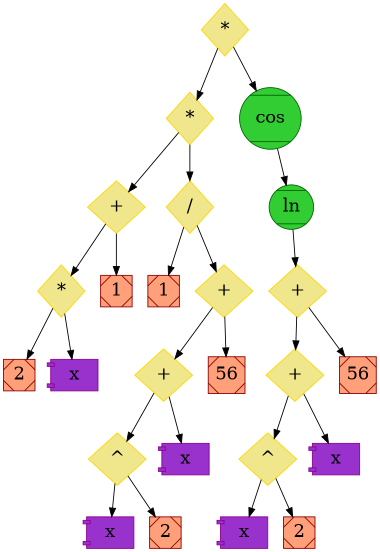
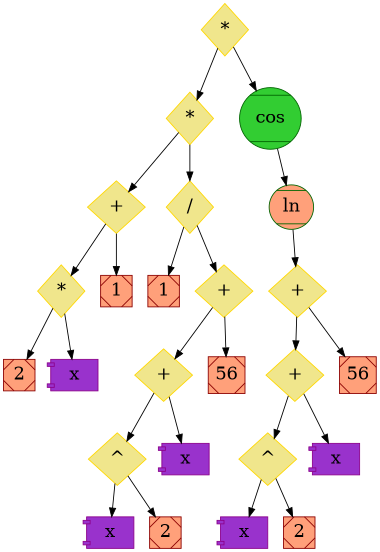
node "ln": fillcolor #32cd32 -> #ffa07a
